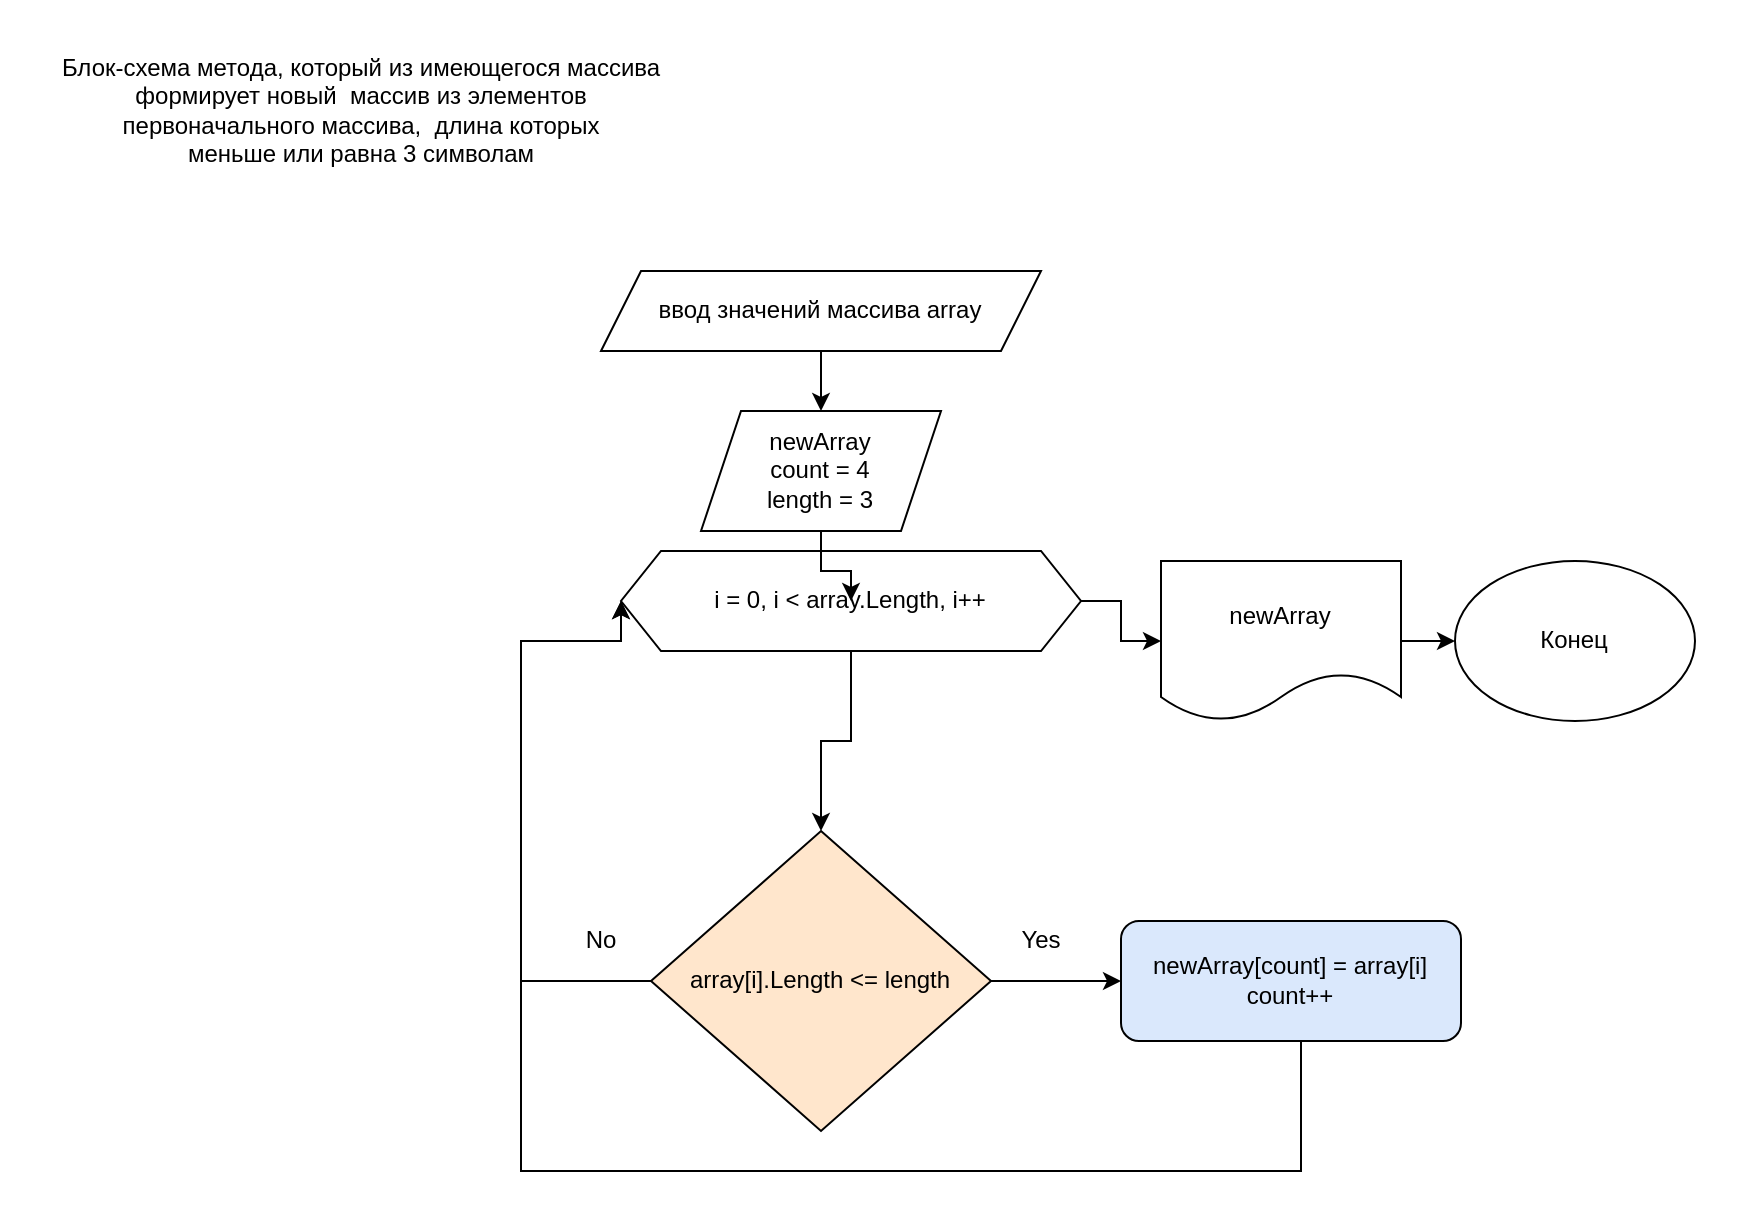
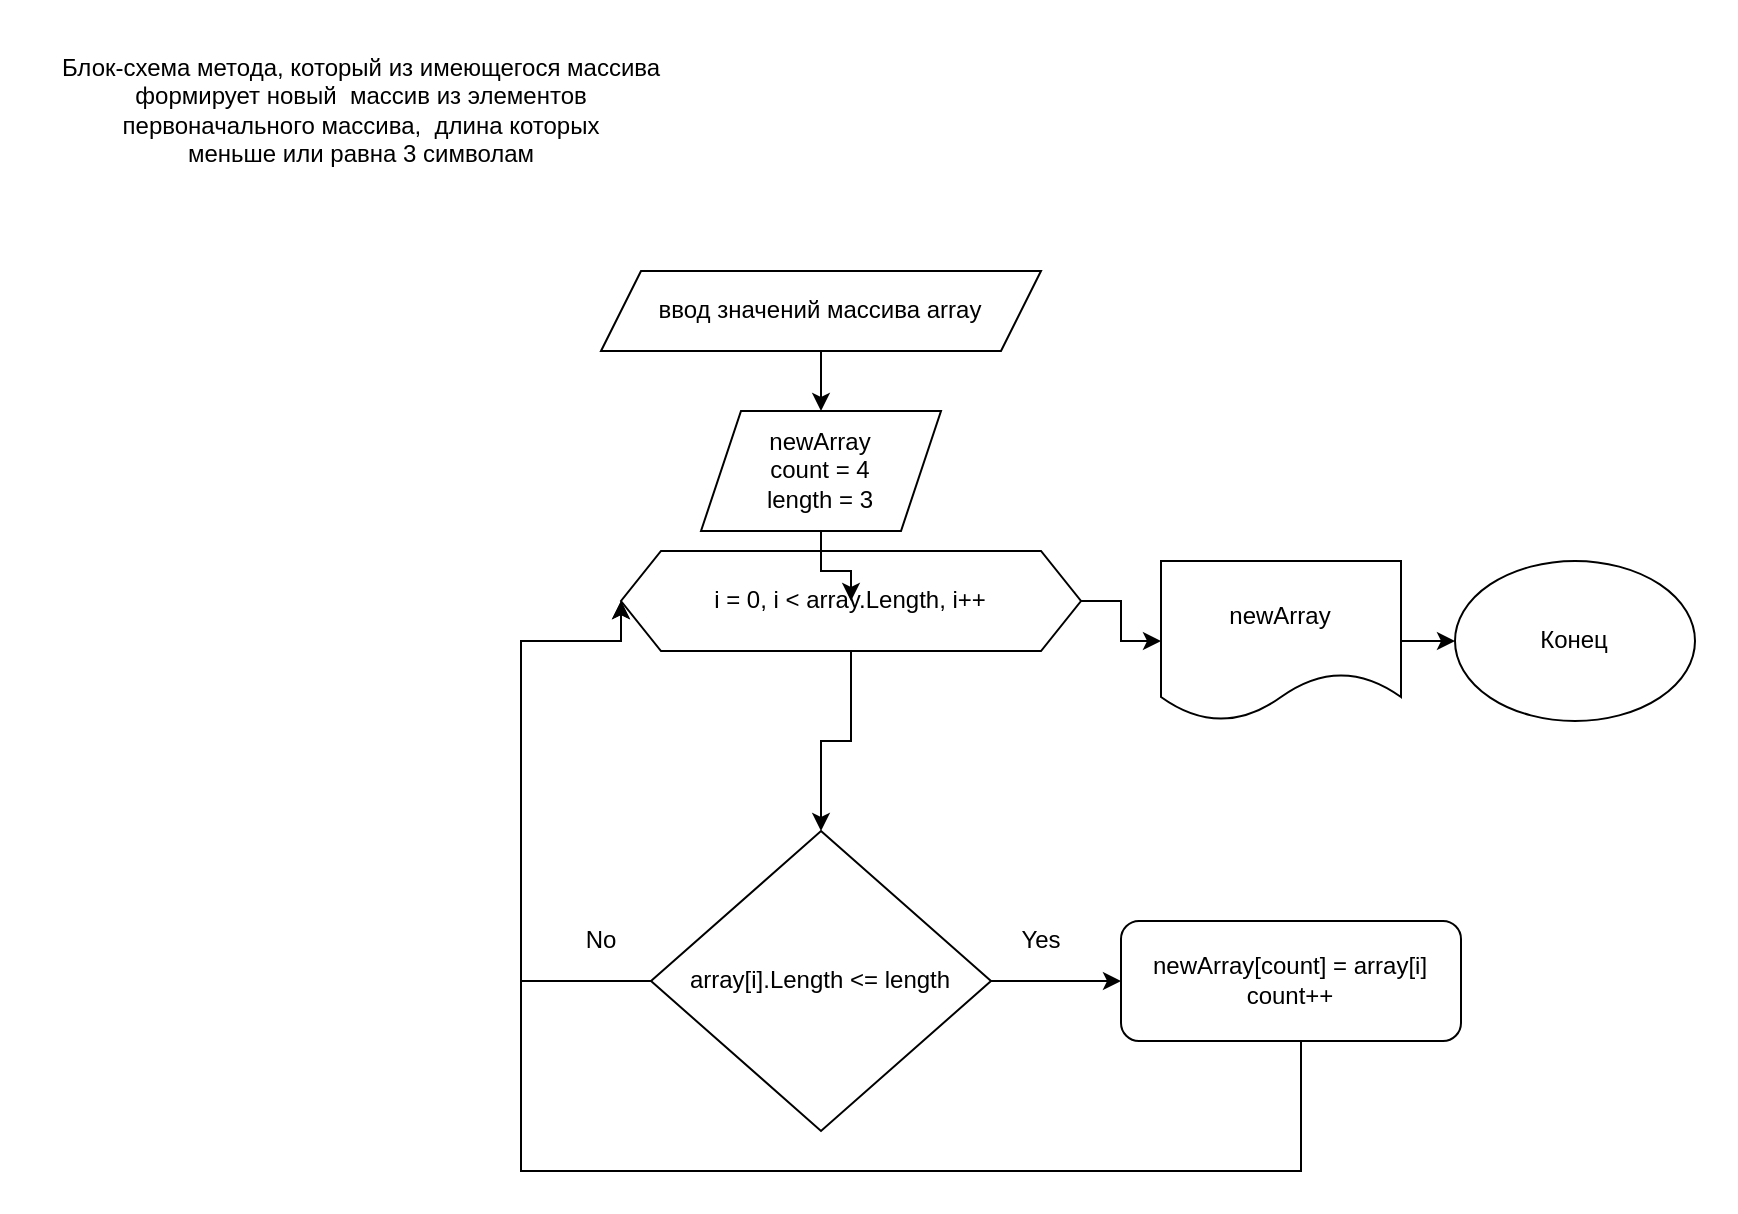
node "array[i].Length <= length": fillcolor #ffe6cc -> #ffffff
node "newArray[count] = array[i] count++": fillcolor #dae8fc -> #ffffff
